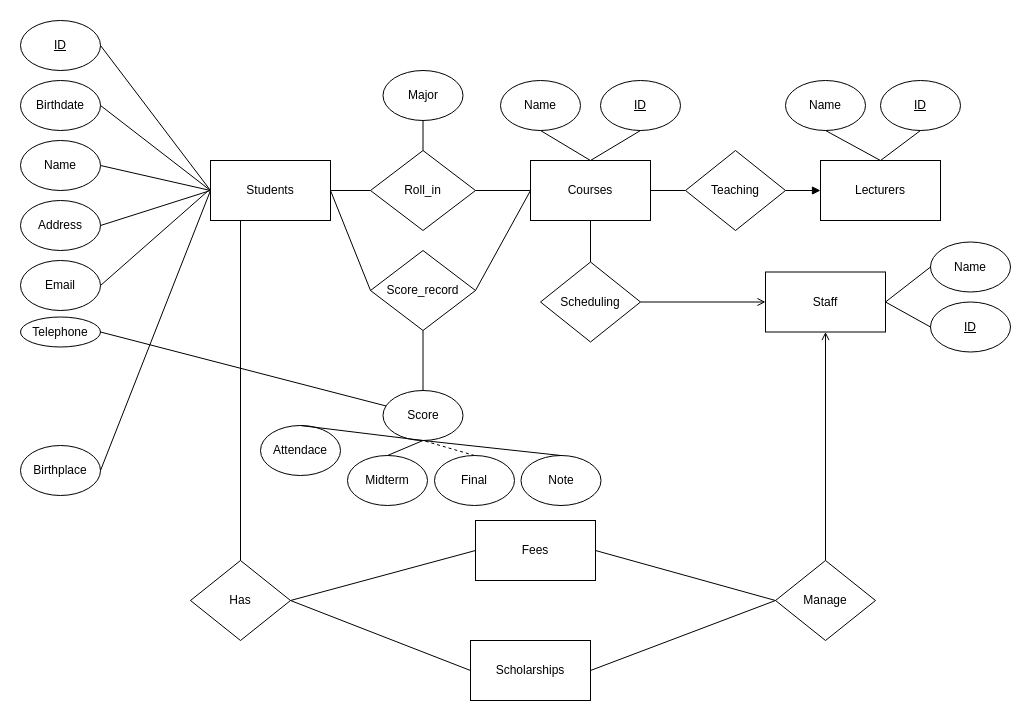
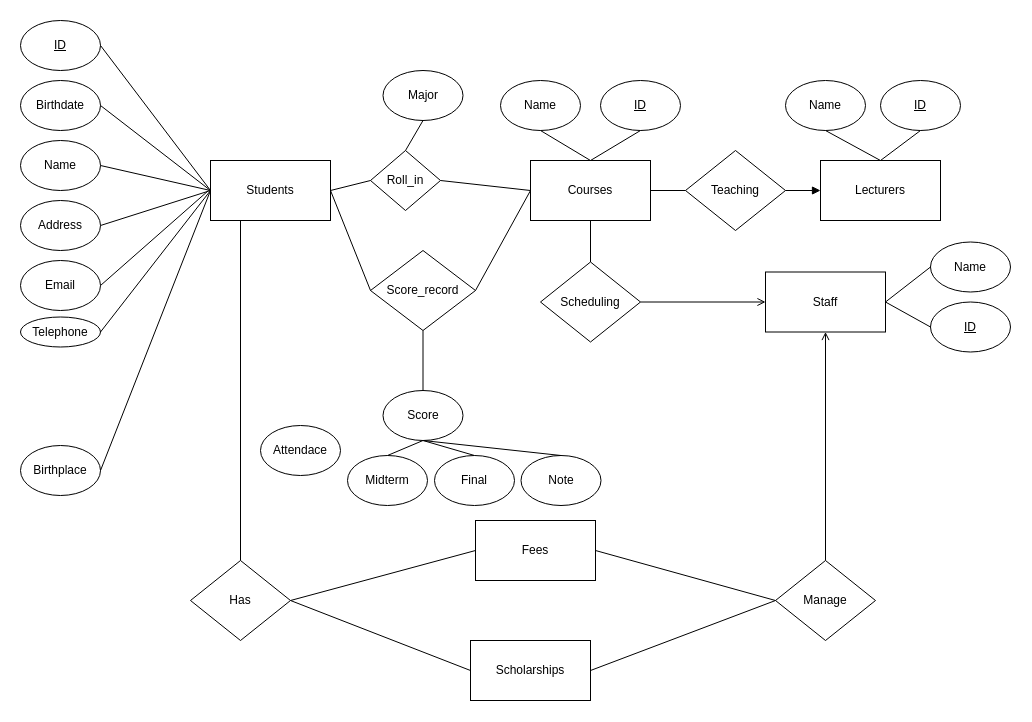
node "Roll_in": size 105x80 -> 70x60
edge "Telephone" -- "Score": now "Telephone" -- "Students"
edge "Score" -- "Attendace": removed
edge "Score" -- "Final": style dashed -> solid
